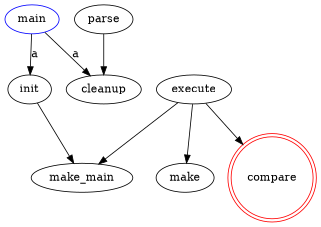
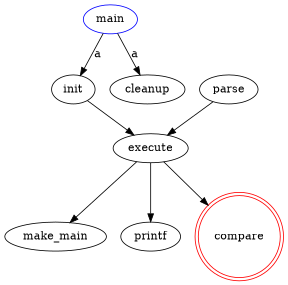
edge "parse" -> "cleanup": now "parse" -> "execute"
edge "init" -> "make_main": now "init" -> "execute"
node "make": label "make" -> "printf"
